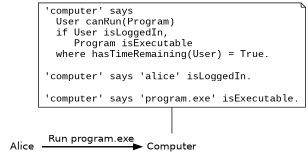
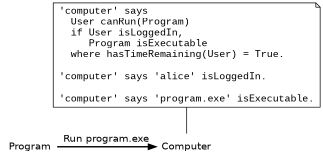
node "Alice": label "Alice" -> "Program"
